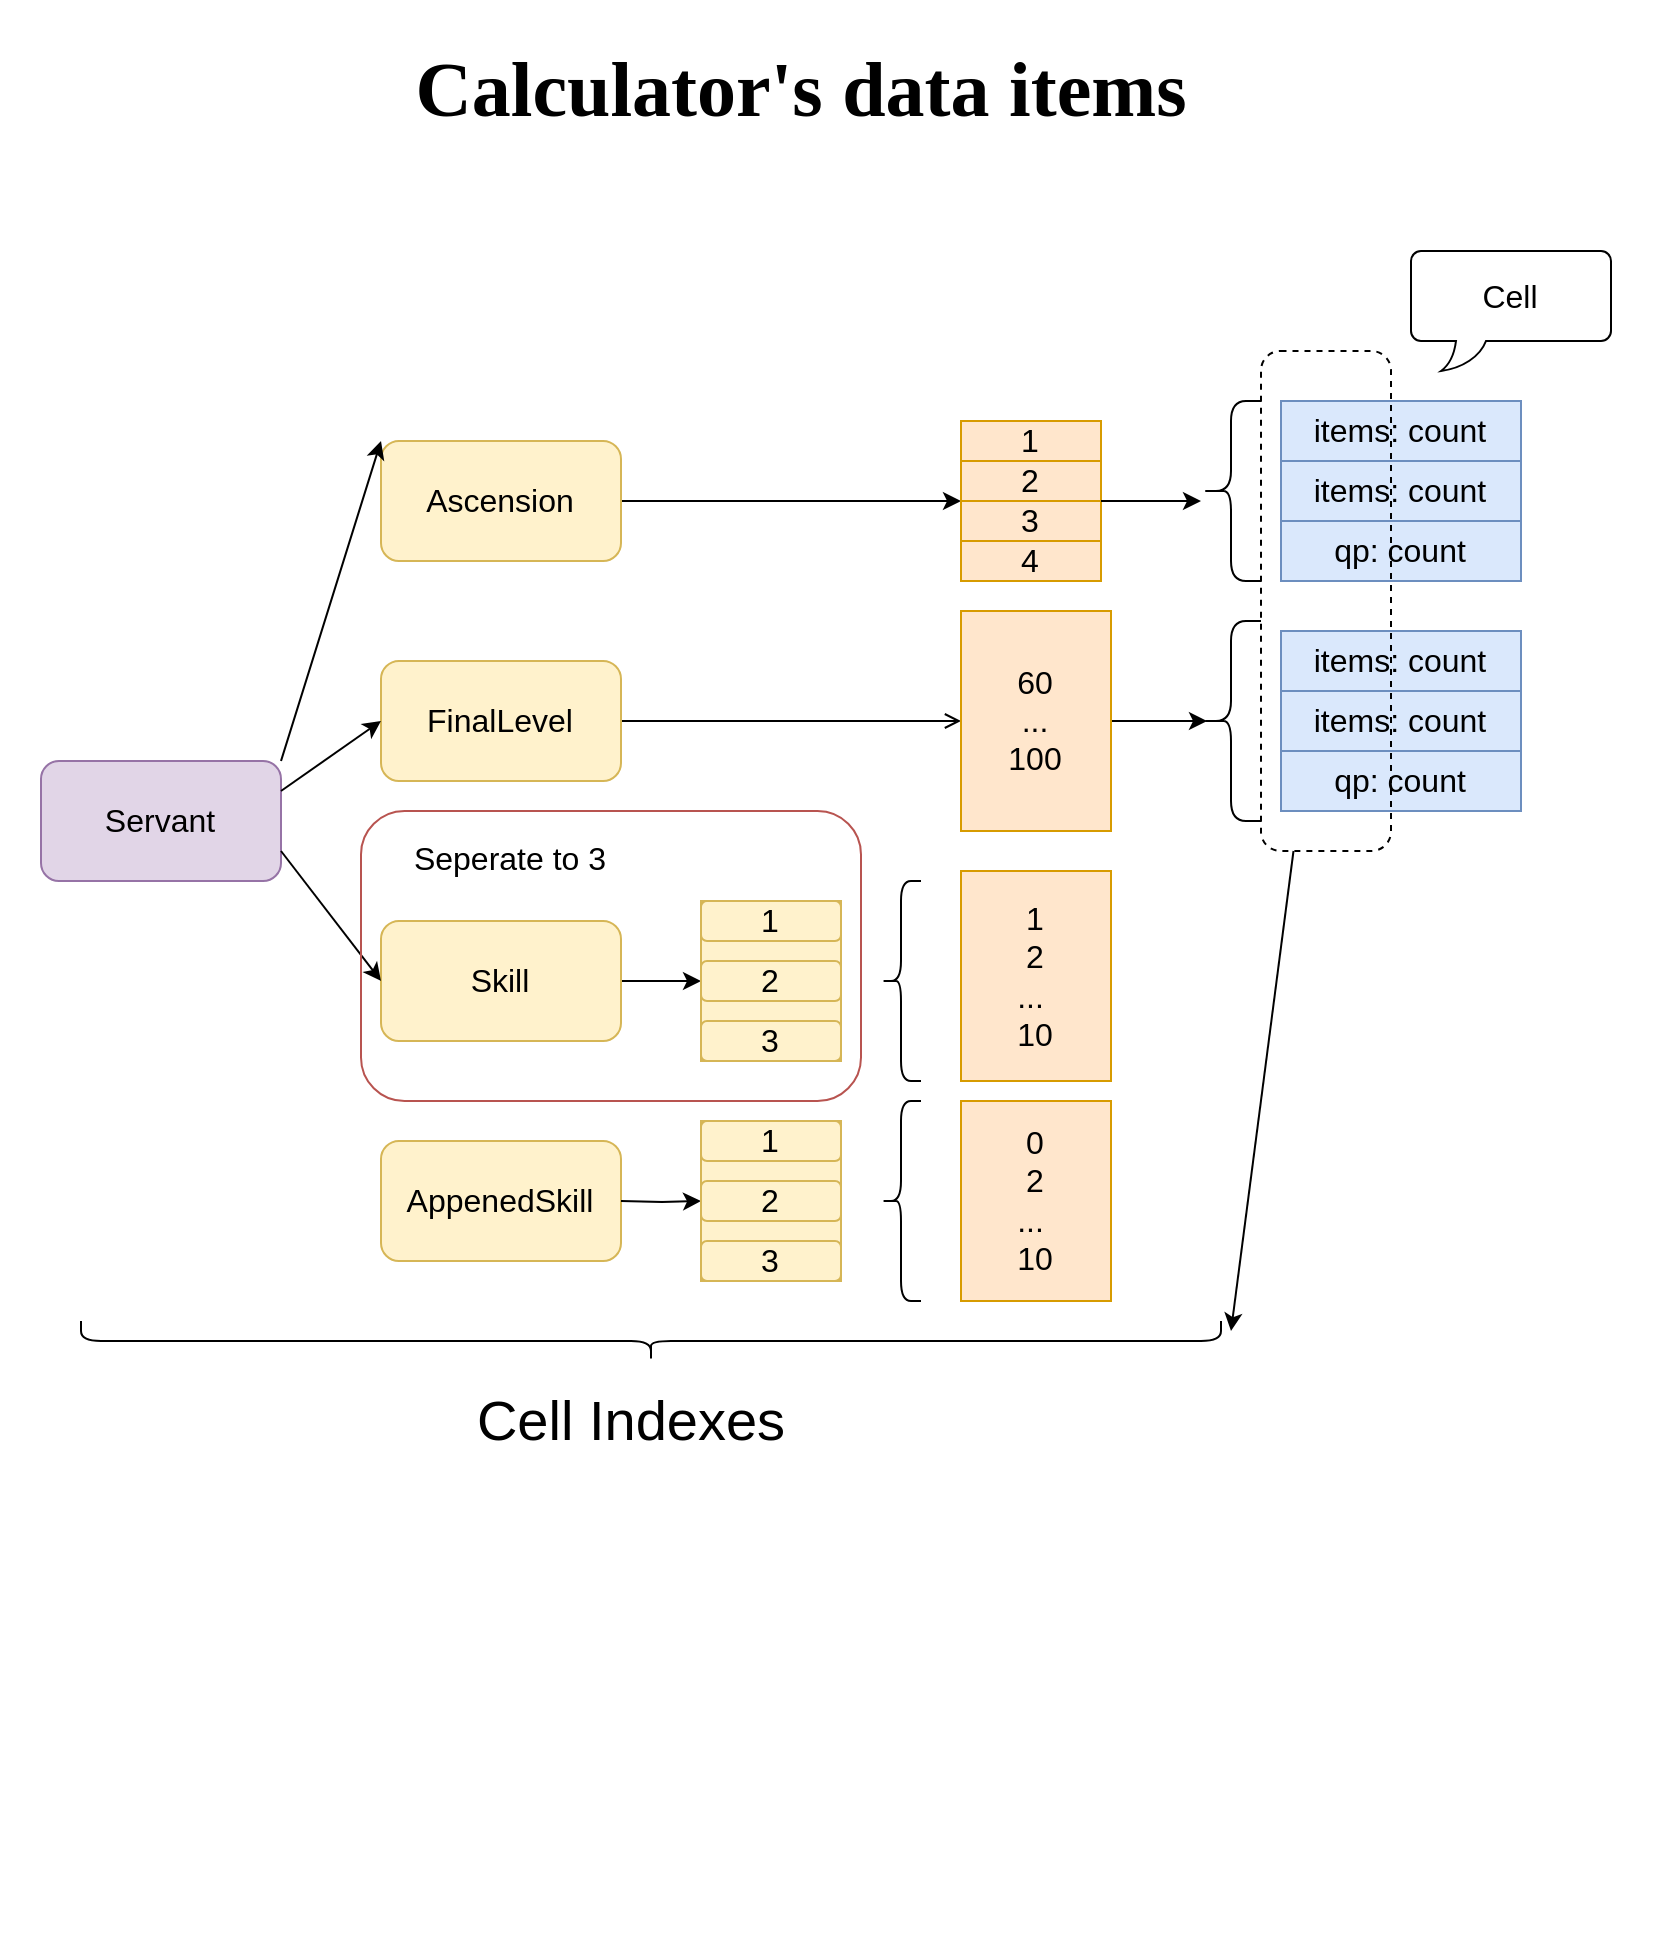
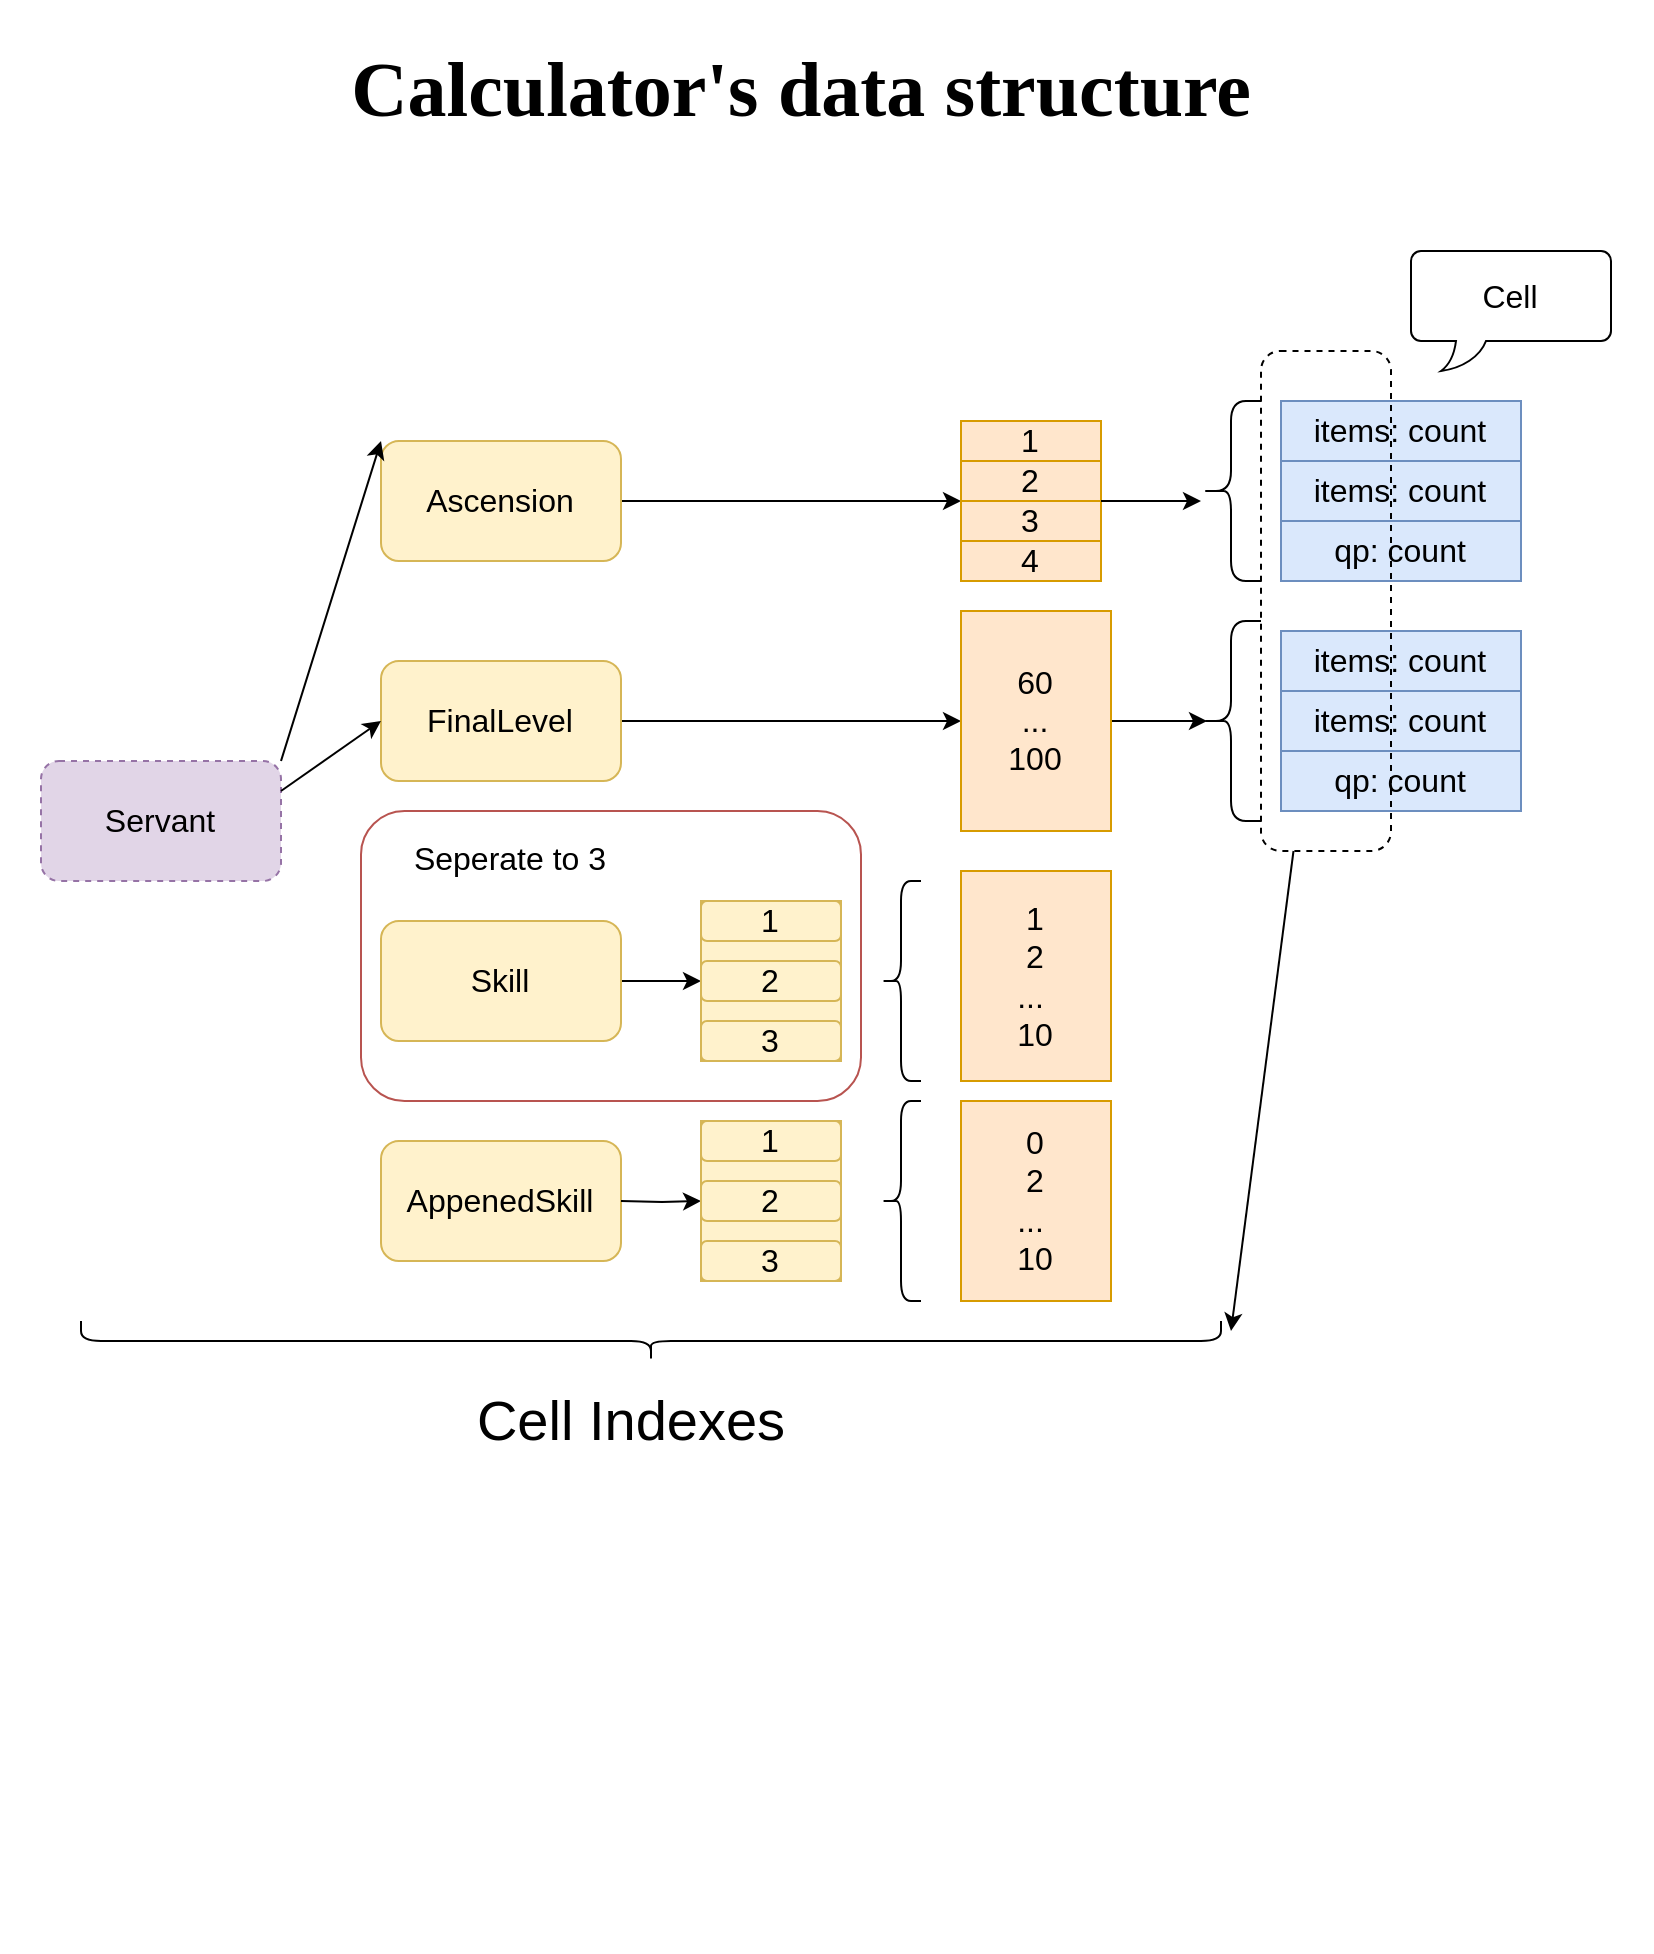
node "Calculator's data items": label "Calculator's data items" -> "Calculator's data structure"
edge "FinalLevel" -> "60 ... 100": arrowhead open -> classic
node "Servant": style solid -> dashed
edge "Servant" -> "Skill": removed
